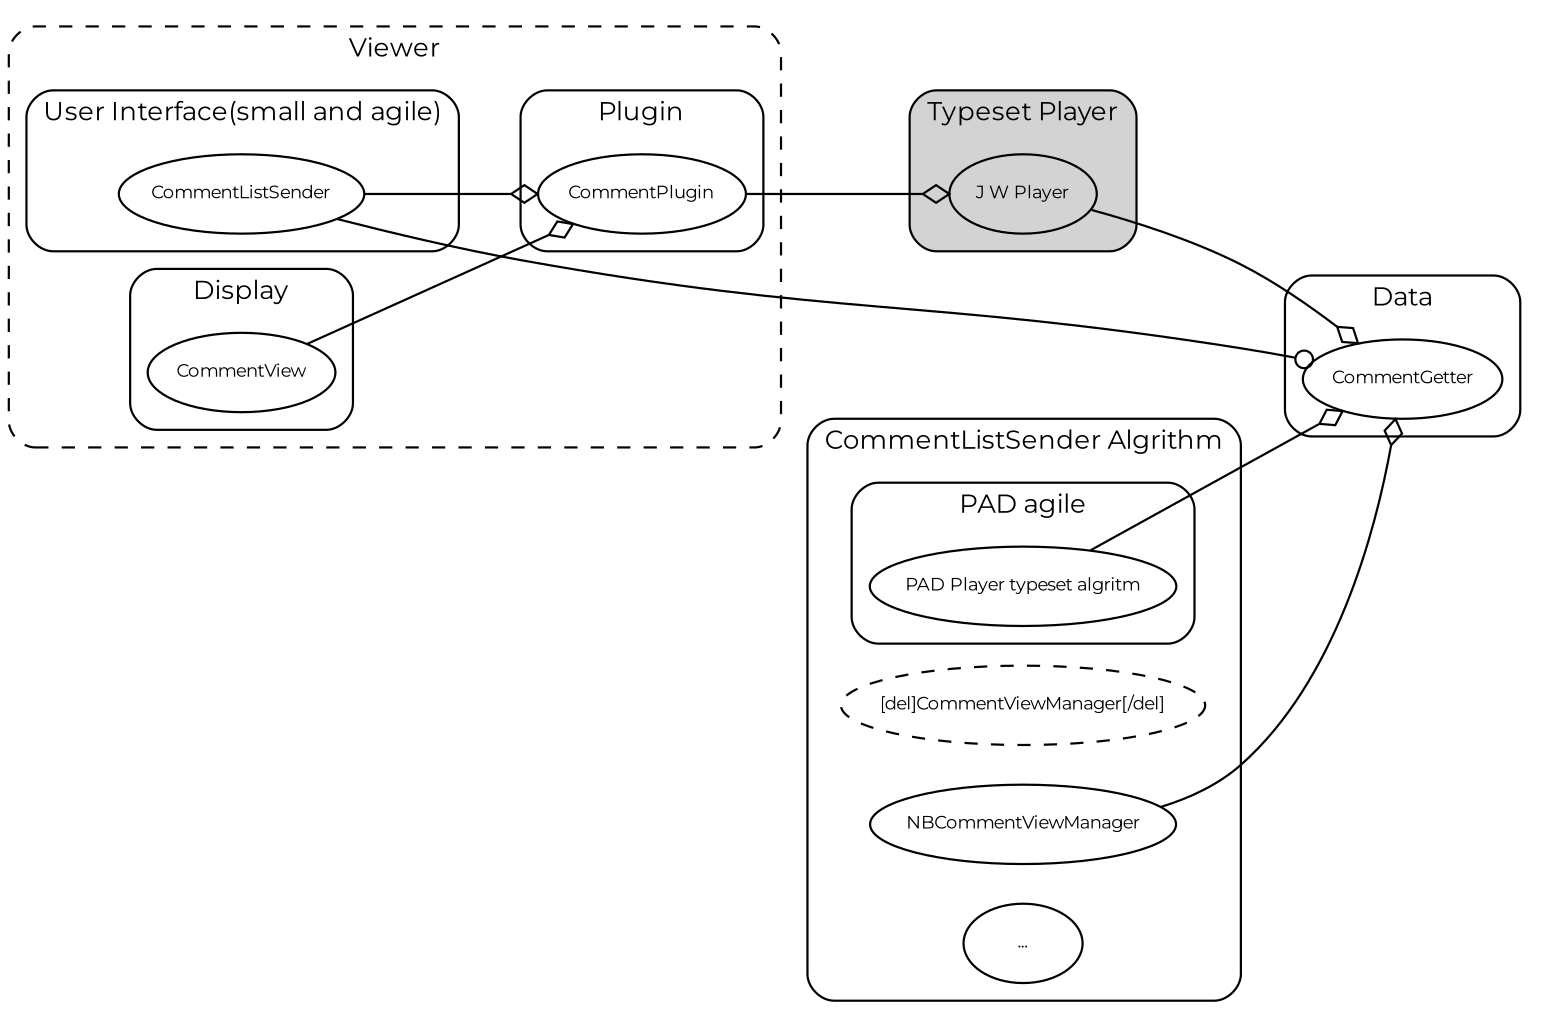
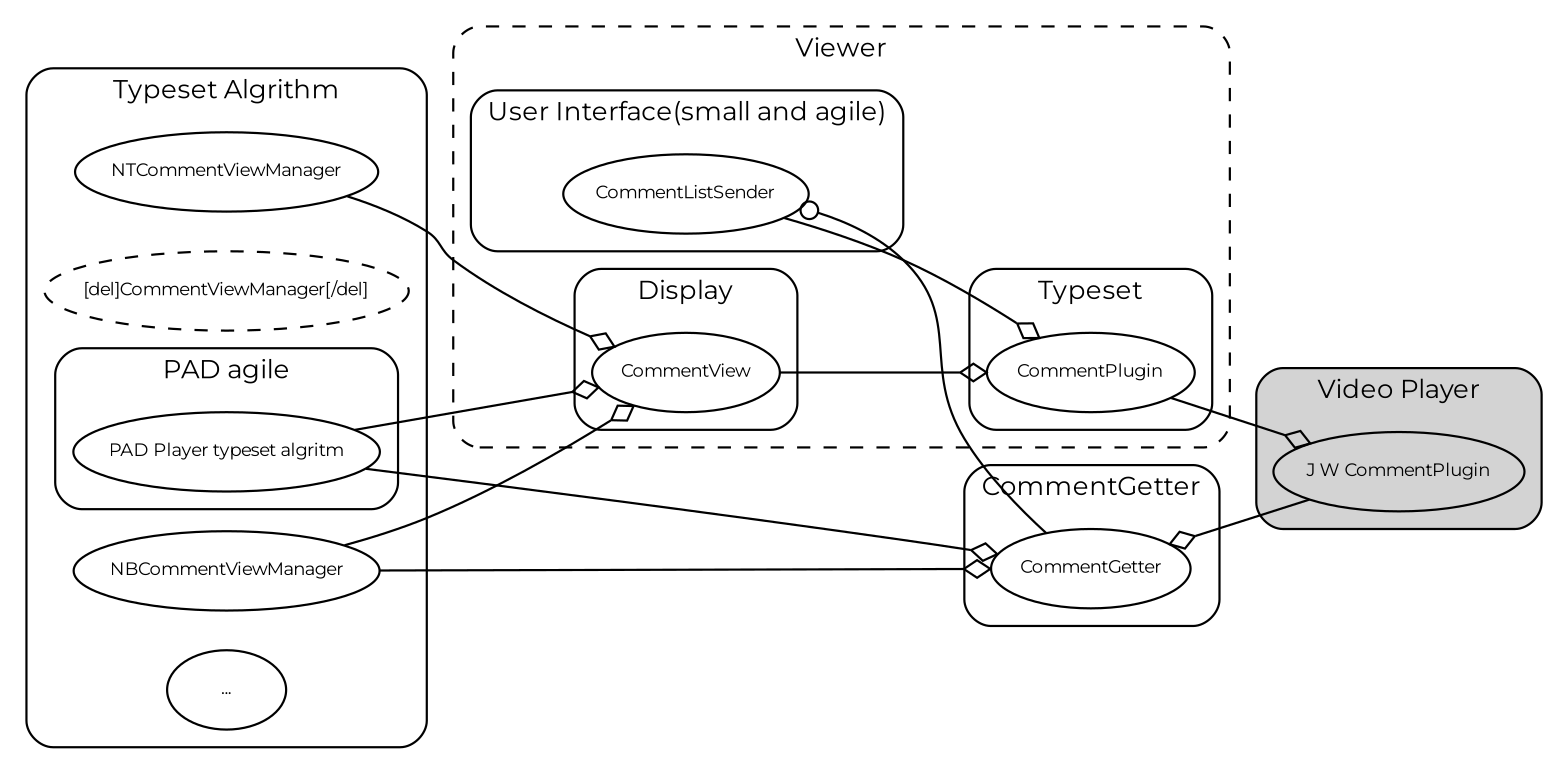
cluster "Plugin": label "Plugin" -> "Typeset"
cluster "Typeset Player": label "Typeset Player" -> "Video Player"
node "NTCommentViewManager": added
node "J W Player": label "J W Player" -> "J W CommentPlugin"
cluster "Data": label "Data" -> "CommentGetter"
edge "CommentListSender" -> "CommentGetter": reversed
edge "PAD Player typeset algritm" -> "CommentView": added
cluster "CommentListSender Algrithm": label "CommentListSender Algrithm" -> "Typeset Algrithm"
edge "NBCommentViewManager" -> "CommentView": added
